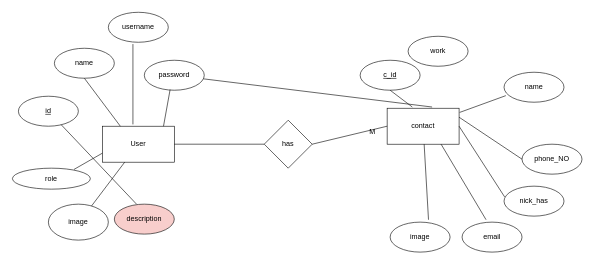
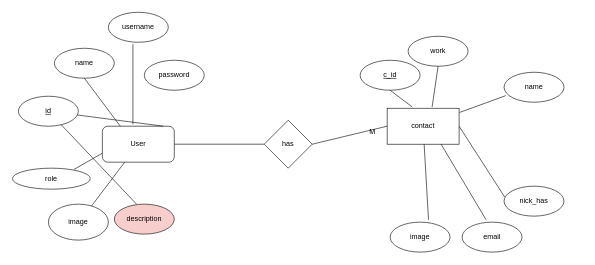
edge "password" -- "contact": now "work" -- "contact"
edge "password" -- "User": now "id" -- "User"
edge "contact" -- "phone_NO": removed
node "User": shape rectangle -> rounded rectangle
node "phone_NO": removed
